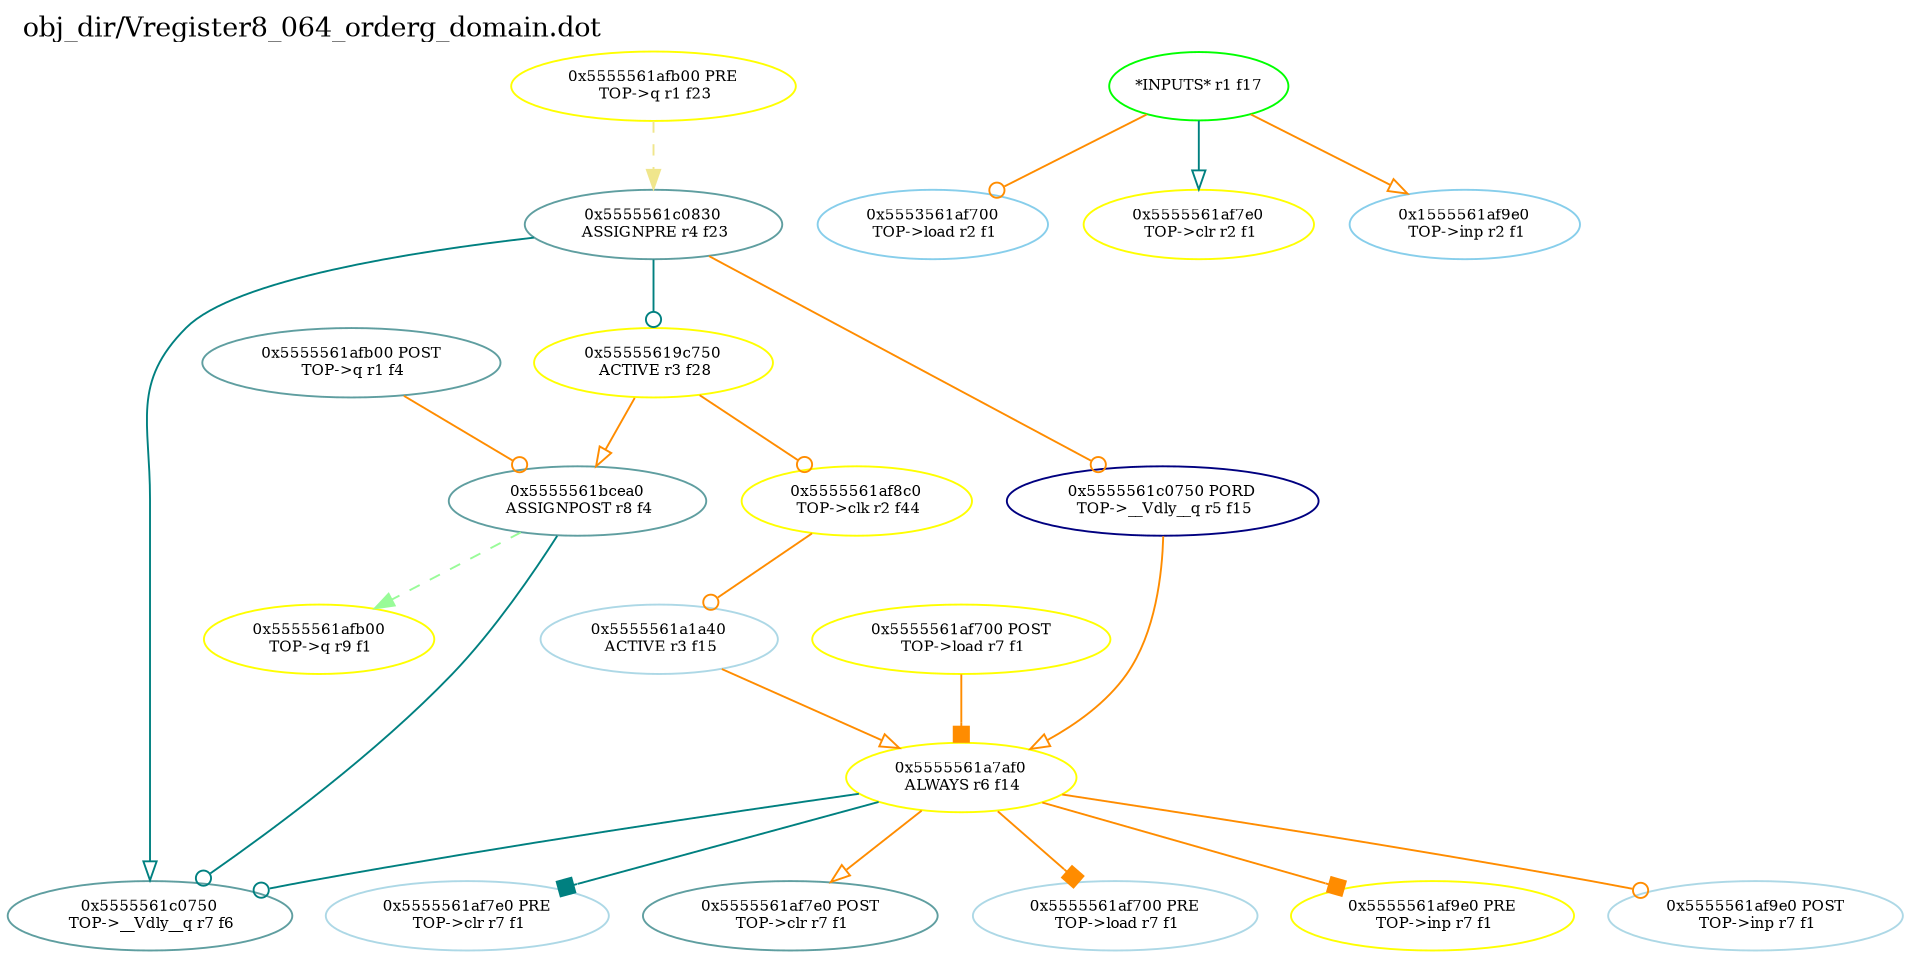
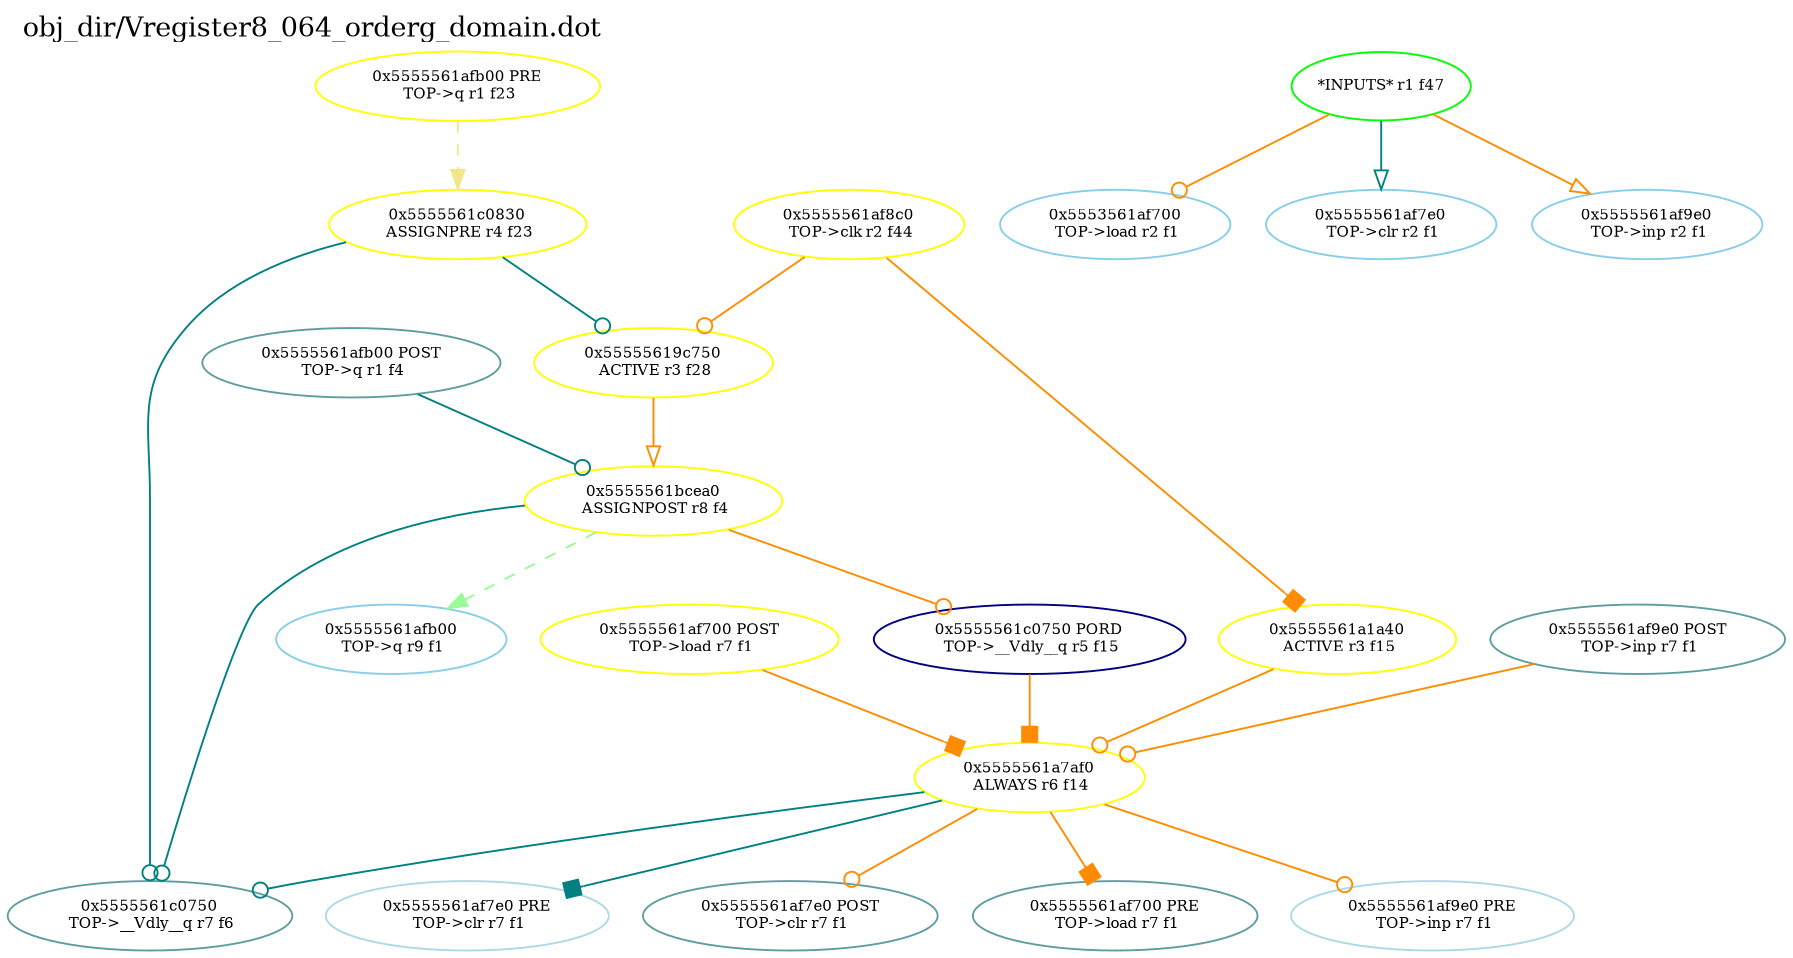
node "*INPUTS* r1 f17": label "*INPUTS* r1 f17" -> "*INPUTS* r1 f47"
node "0x5555561c0830 ASSIGNPRE r4 f23": color CadetBlue -> yellow
node "0x5555561af7e0 TOP->clr r2 f1": color yellow -> skyblue
node "0x1555561af9e0 TOP->inp r2 f1": label "0x1555561af9e0 TOP->inp r2 f1" -> "0x5555561af9e0 TOP->inp r2 f1"
edge "0x5555561c0830 ASSIGNPRE r4 f23" -> "0x5555561c0750 PORD TOP->__Vdly__q r5 f15": now "0x5555561bcea0 ASSIGNPOST r8 f4" -> "0x5555561c0750 PORD TOP->__Vdly__q r5 f15"
edge "0x5555561c0830 ASSIGNPRE r4 f23" -> "0x5555561c0750 TOP->__Vdly__q r7 f6": arrowhead onormal -> odot
edge "0x5555561afb00 POST TOP->q r1 f4" -> "0x5555561bcea0 ASSIGNPOST r8 f4": color darkorange -> teal
edge "0x55555619c750 ACTIVE r3 f28" -> "0x5555561af8c0 TOP->clk r2 f44": reversed
node "0x5555561bcea0 ASSIGNPOST r8 f4": color CadetBlue -> yellow
edge "0x5555561af8c0 TOP->clk r2 f44" -> "0x5555561a1a40 ACTIVE r3 f15": arrowhead odot -> box
node "0x5555561afb00 TOP->q r9 f1": color yellow -> skyblue
node "0x5555561a1a40 ACTIVE r3 f15": color lightblue -> yellow
edge "0x5555561c0750 PORD TOP->__Vdly__q r5 f15" -> "0x5555561a7af0 ALWAYS r6 f14": arrowhead onormal -> box
edge "0x5555561a1a40 ACTIVE r3 f15" -> "0x5555561a7af0 ALWAYS r6 f14": arrowhead onormal -> odot
edge "0x5555561a7af0 ALWAYS r6 f14" -> "0x5555561af9e0 POST TOP->inp r7 f1": reversed
edge "0x5555561a7af0 ALWAYS r6 f14" -> "0x5555561af7e0 POST TOP->clr r7 f1": arrowhead onormal -> odot
edge "0x5555561a7af0 ALWAYS r6 f14" -> "0x5555561af9e0 PRE TOP->inp r7 f1": arrowhead box -> odot
node "0x5555561af700 PRE TOP->load r7 f1": color lightblue -> CadetBlue
node "0x5555561af9e0 PRE TOP->inp r7 f1": color yellow -> lightblue
node "0x5555561af9e0 POST TOP->inp r7 f1": color lightblue -> CadetBlue
